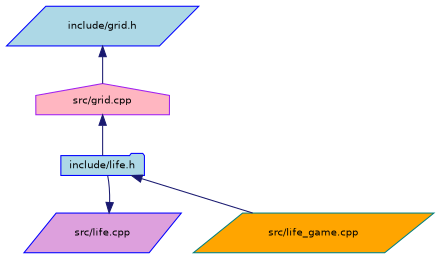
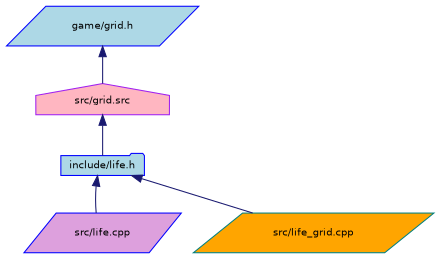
node "include/grid.h": label "include/grid.h" -> "game/grid.h"
node "src/grid.cpp": label "src/grid.cpp" -> "src/grid.src"
edge "include/life.h" -> "src/life.cpp": reversed
node "src/life_game.cpp": label "src/life_game.cpp" -> "src/life_grid.cpp"
